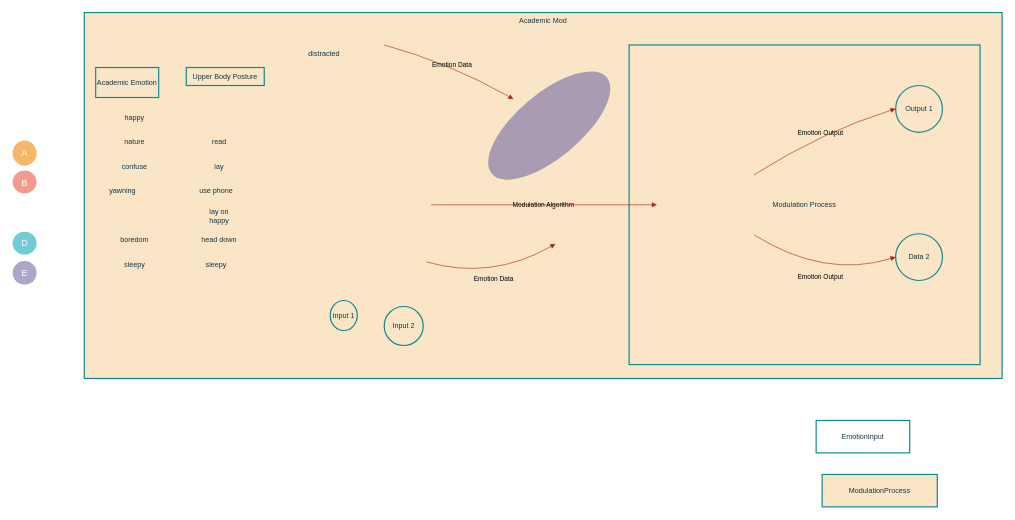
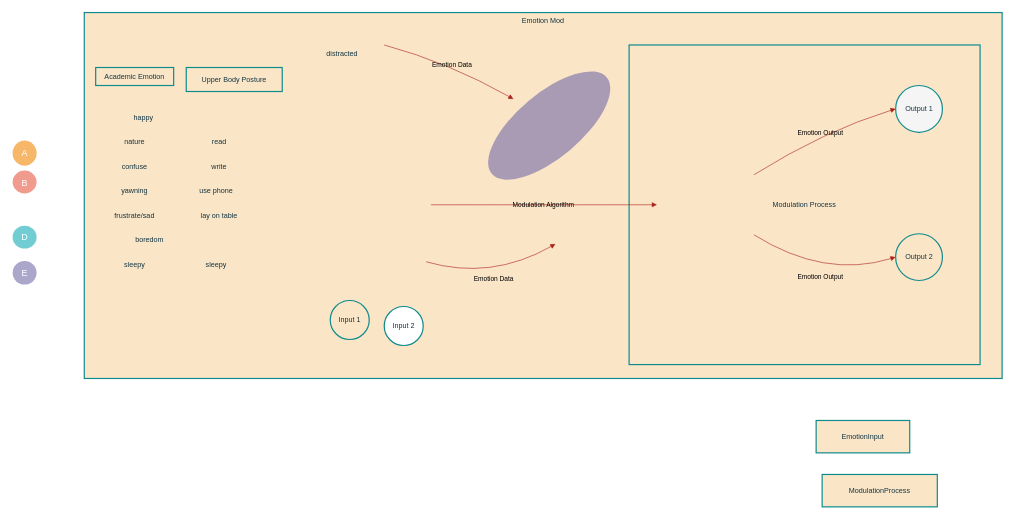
node "Academic Mod": label "Academic Mod" -> "Emotion Mod"
node "distracted": moved (324, 54) -> (342, 54)
node "Upper Body Posture": size 78x18 -> 96x24
node "Academic Emotion": size 63x30 -> 78x18
node "Output 1": fillcolor #fae5c7 -> #f5f5f5
node "happy": moved (135, 117) -> (144, 117)
node "lay": label "lay" -> "write"
node "yawning": moved (123, 191) -> (135, 191)
node "frustrate/sad": added
node "lay on happy": label "lay on happy" -> "lay on table"
node "boredom": moved (135, 240) -> (150, 240)
node "head down": removed
node "D": moved (25, 243) -> (25, 237)
node "Data 2": label "Data 2" -> "Output 2"
node "Input 1": size 27x30 -> 39x39
node "Input 2": fillcolor #fae5c7 -> #ffffff
node "EmotionInput": fillcolor #ffffff -> #fae5c7
